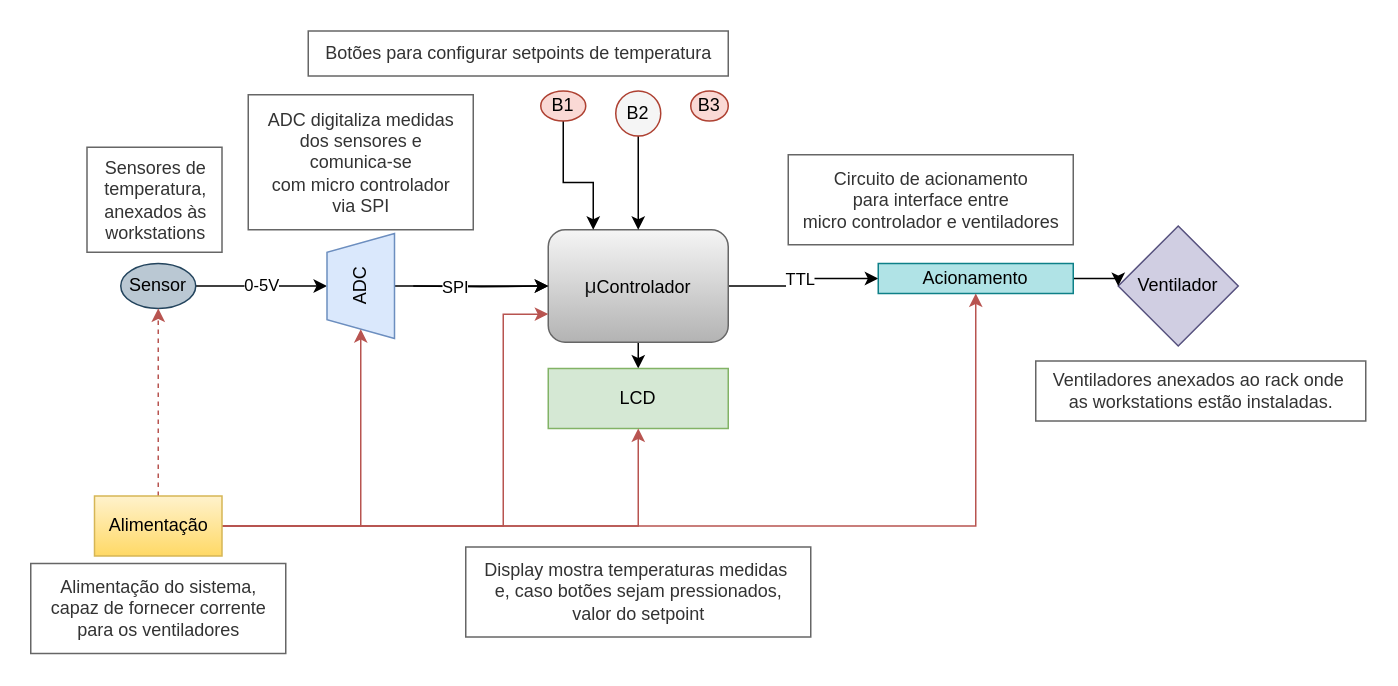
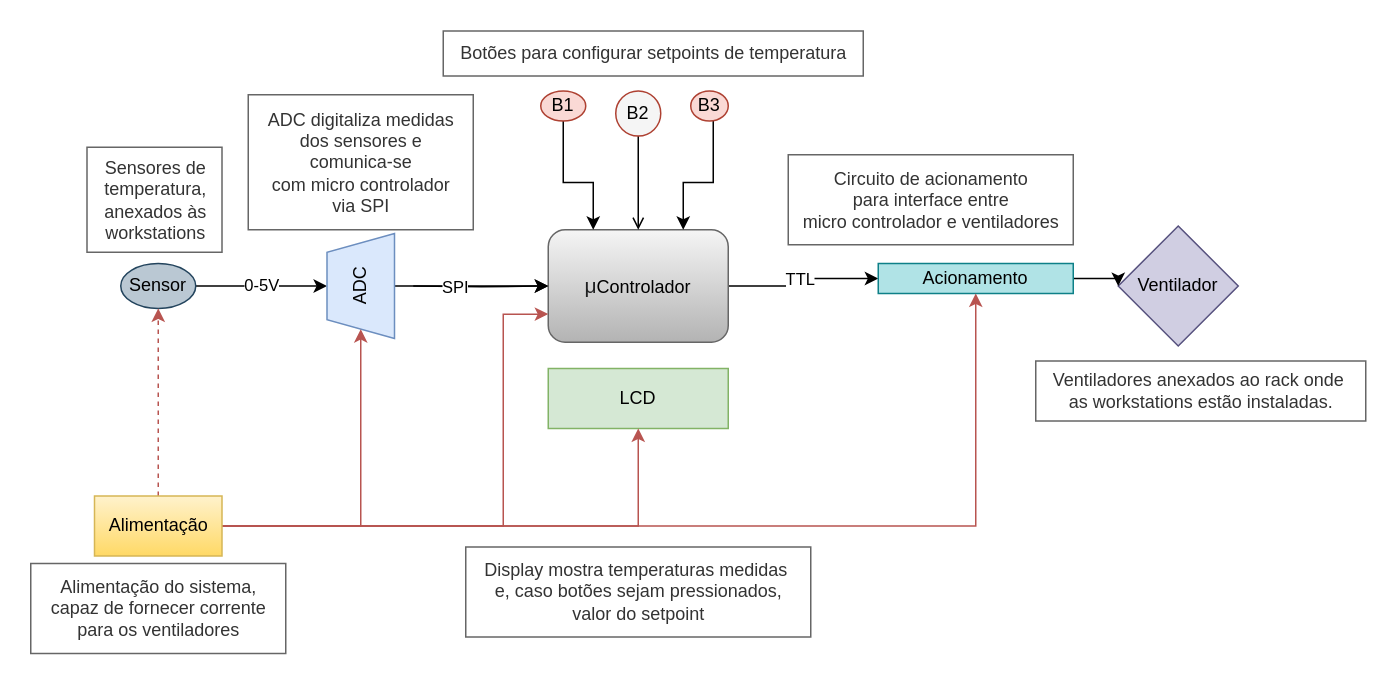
node "Botões para configurar setpoints de temperatura": moved (518, 53) -> (653, 53)
edge "B3" -> "μControlador": added
edge "B2" -> "μControlador": arrowhead classic -> open
edge "μControlador" -> "LCD": removed
